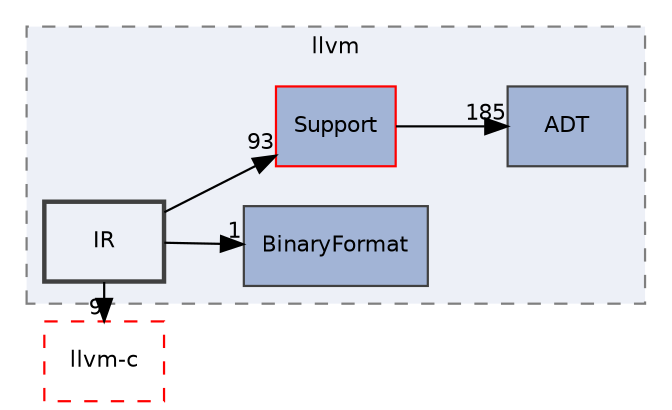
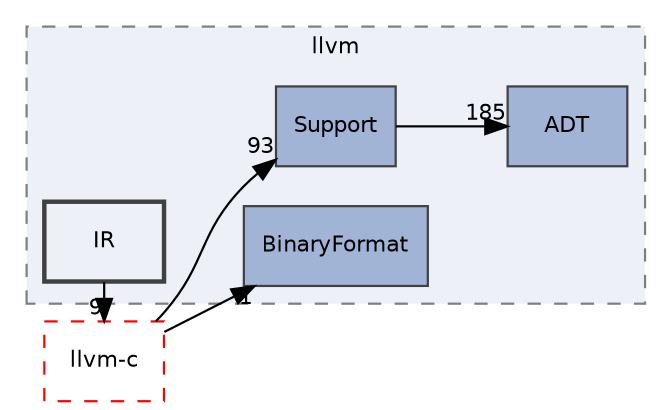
node "Support": color red -> grey25
edge "IR" -> "Support": now "llvm-c" -> "Support"
edge "IR" -> "BinaryFormat": now "llvm-c" -> "BinaryFormat"
